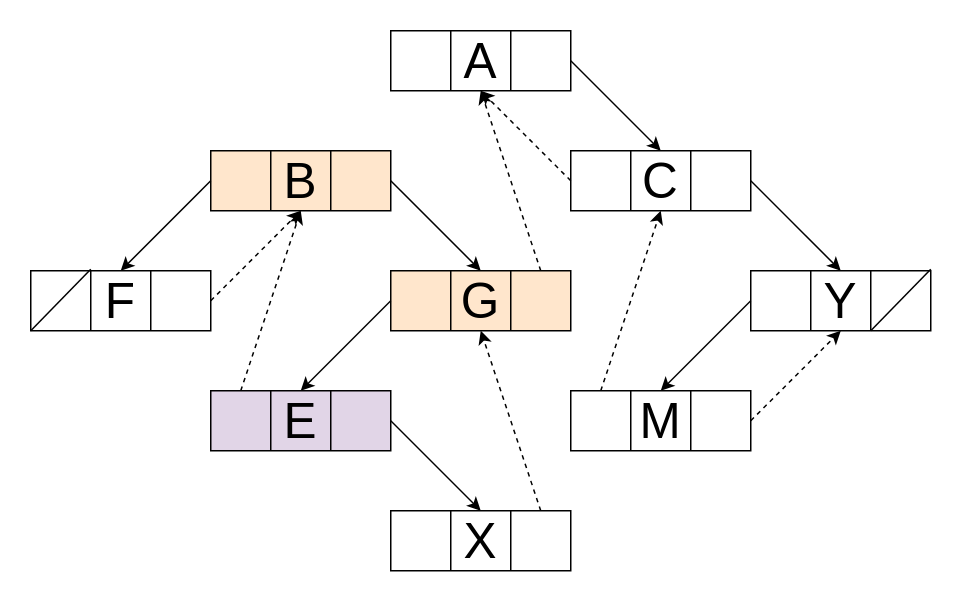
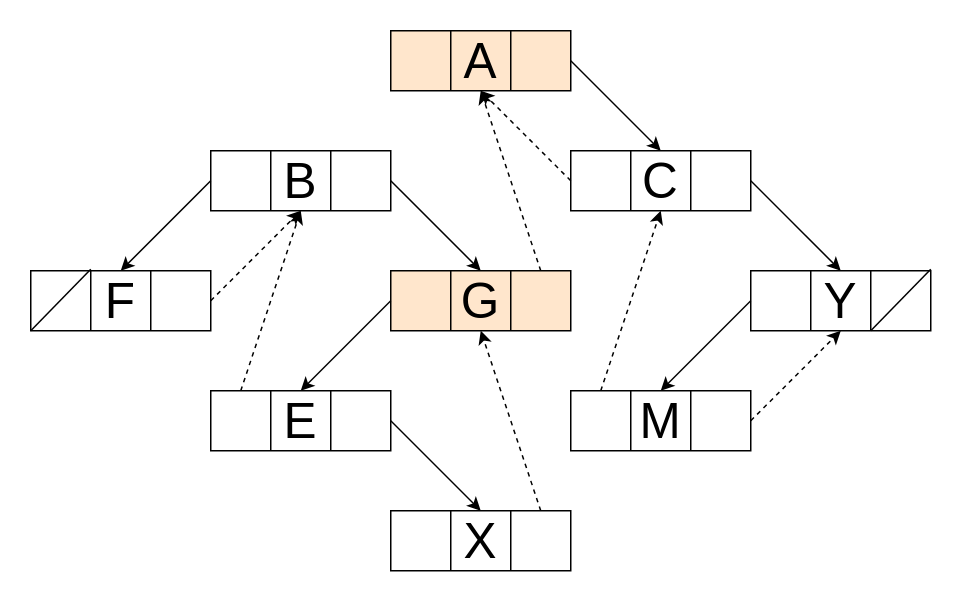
node "A": fillcolor #ffffff -> #ffe6cc
node "B": fillcolor #ffe6cc -> #ffffff
node "E": fillcolor #e1d5e7 -> #ffffff
